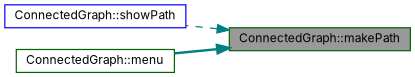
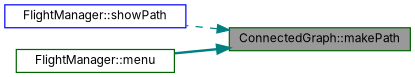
node "ConnectedGraph::showPath": label "ConnectedGraph::showPath" -> "FlightManager::showPath"
node "ConnectedGraph::menu": label "ConnectedGraph::menu" -> "FlightManager::menu"
